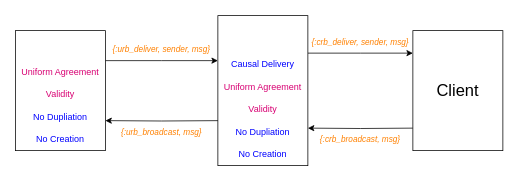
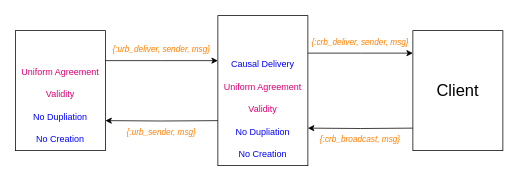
node "{:urb_broadcast, msg}": label "{:urb_broadcast, msg}" -> "{:urb_sender, msg}"
